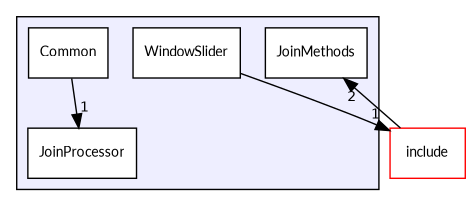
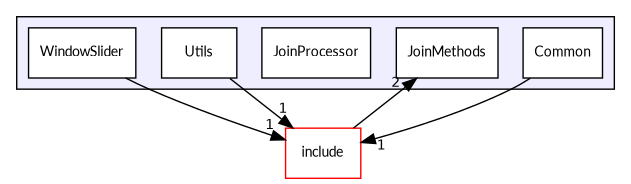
node "Utils": added
edge "Common" -> "JoinProcessor": now "Common" -> "include"
